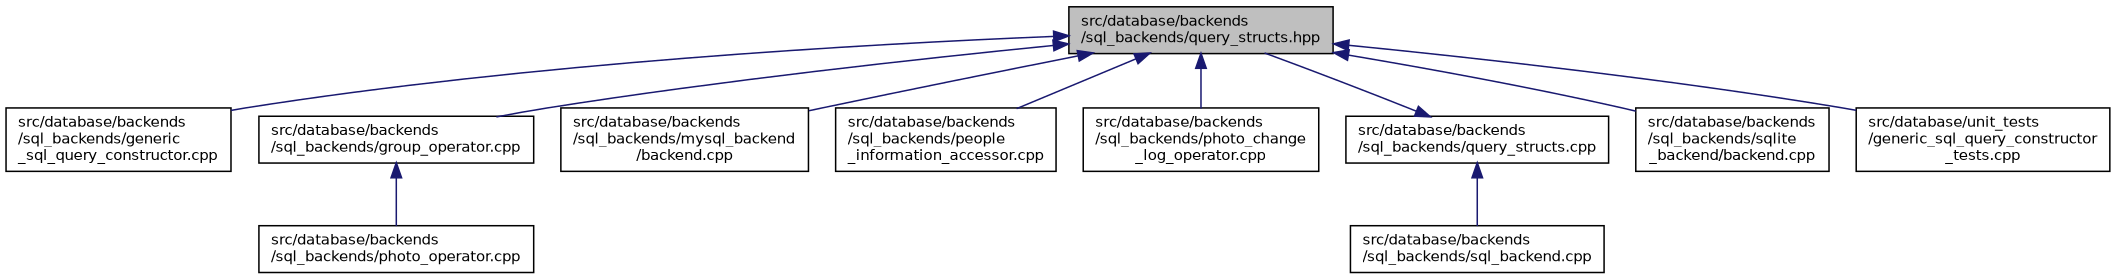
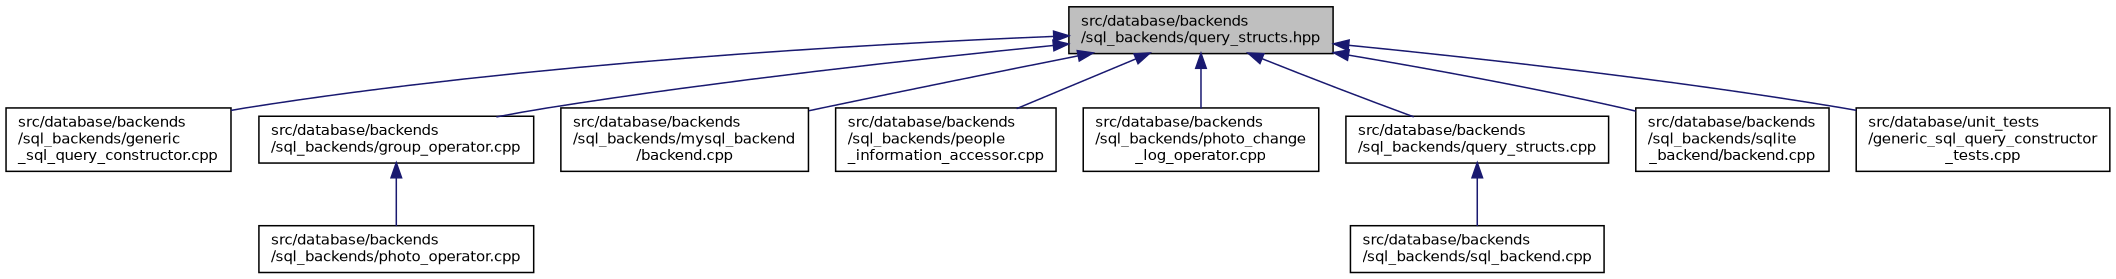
edge "src/database/backends /sql_backends/query_structs.hpp" -> "src/database/backends /sql_backends/query_structs.cpp": reversed
